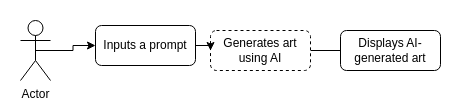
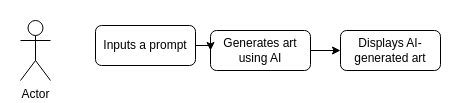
edge "Actor" -> "Inputs a prompt": removed
node "Generates art using AI": style dashed -> solid
edge "Generates art using AI" -- "Displays AI-generated art": arrowhead none -> classic
